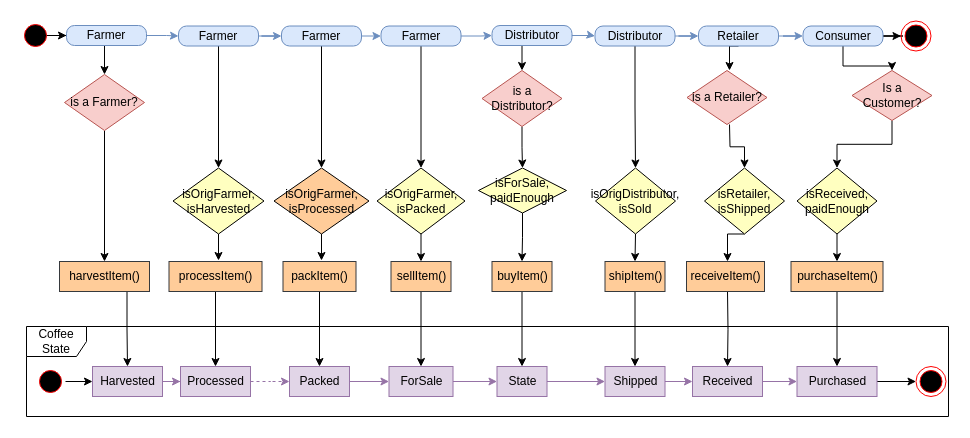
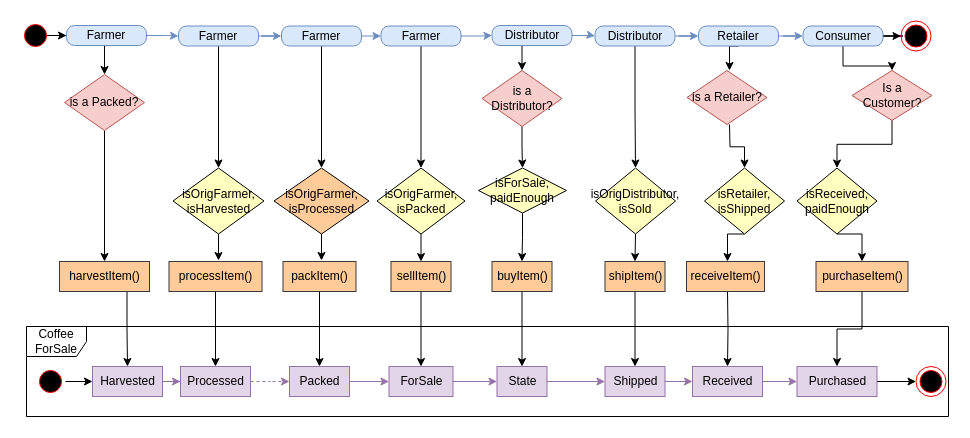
node "is a Farmer?": label "is a Farmer?" -> "is a Packed?"
node "purchaseItem()": moved (837, 277) -> (862, 277)
node "Coffee State": label "Coffee State" -> "Coffee ForSale"
